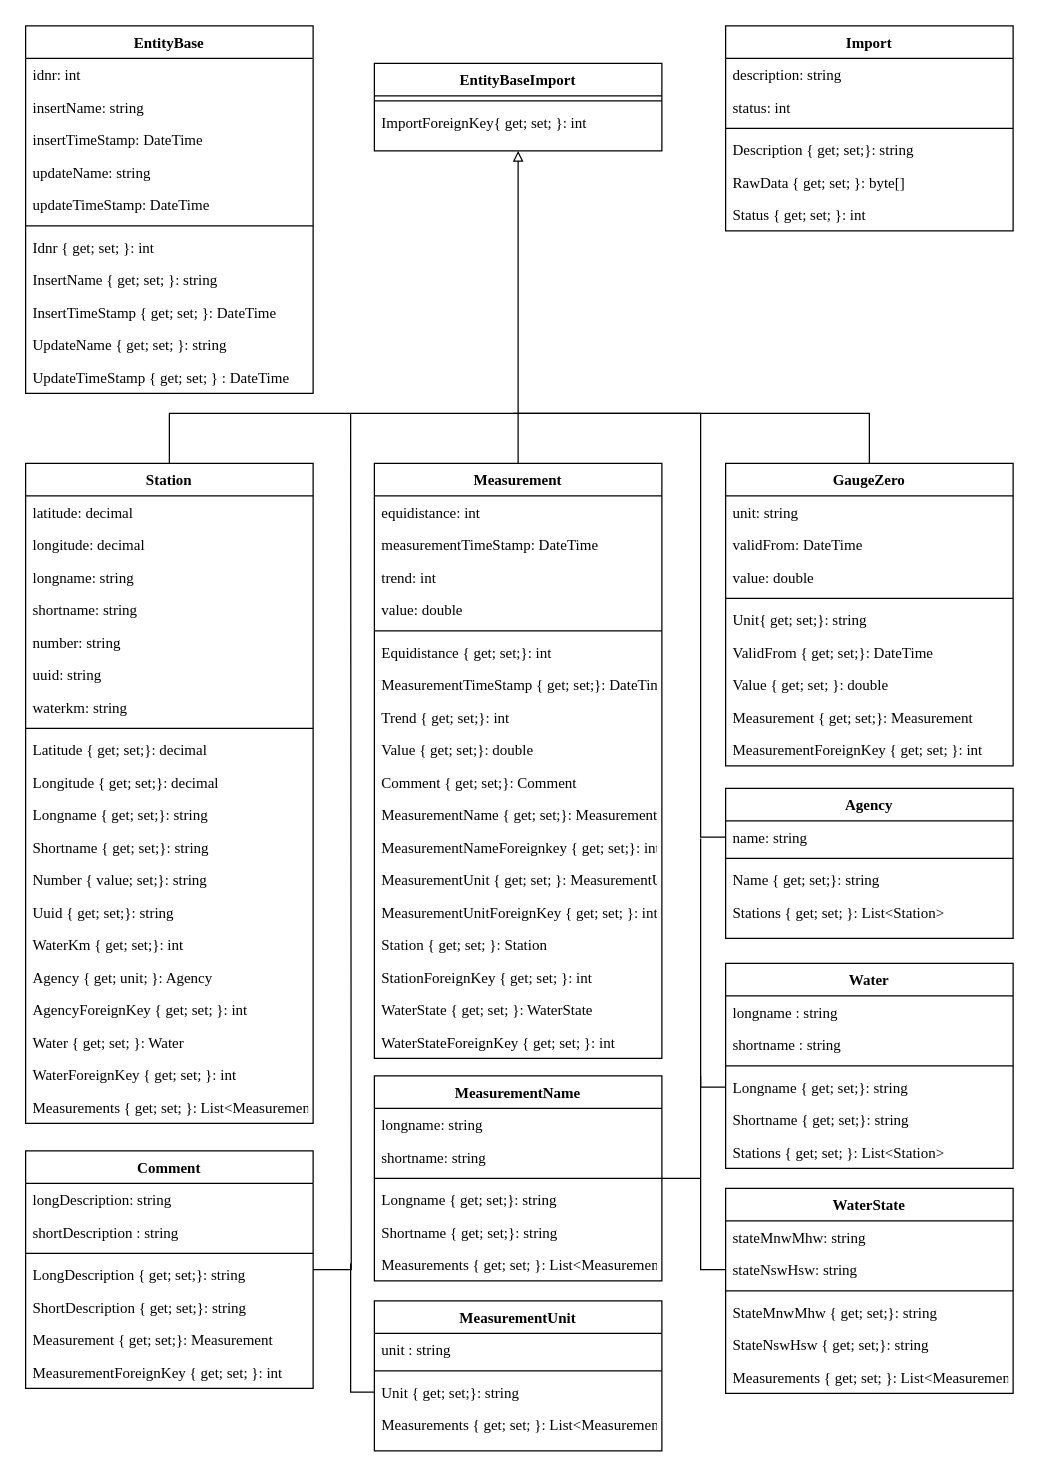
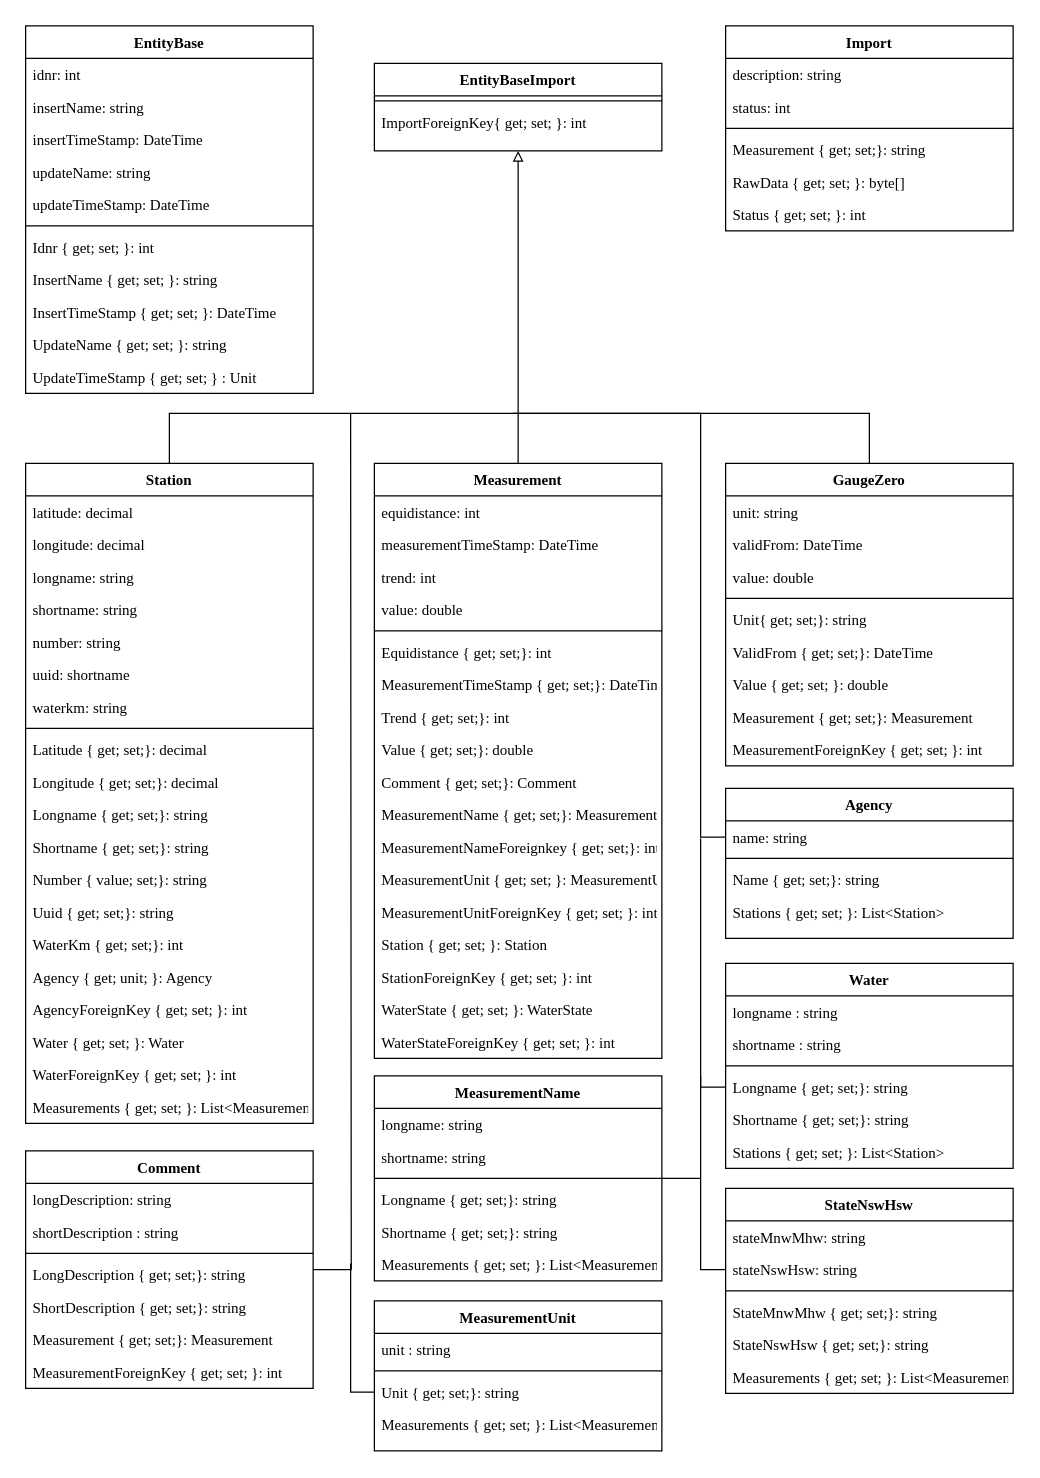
node "Description { get; set;}: string": label "Description { get; set;}: string" -> "Measurement { get; set;}: string"
node "UpdateTimeStamp { get; set; } : DateTime": label "UpdateTimeStamp { get; set; } : DateTime" -> "UpdateTimeStamp { get; set; } : Unit"
node "uuid: string": label "uuid: string" -> "uuid: shortname"
node "WaterState": label "WaterState" -> "StateNswHsw"
